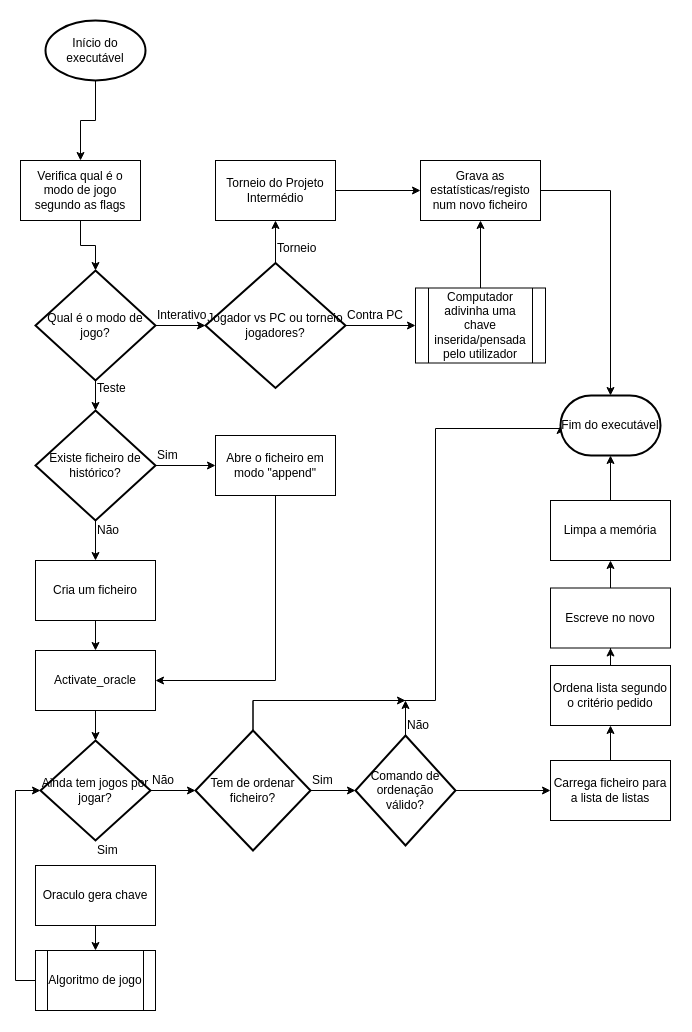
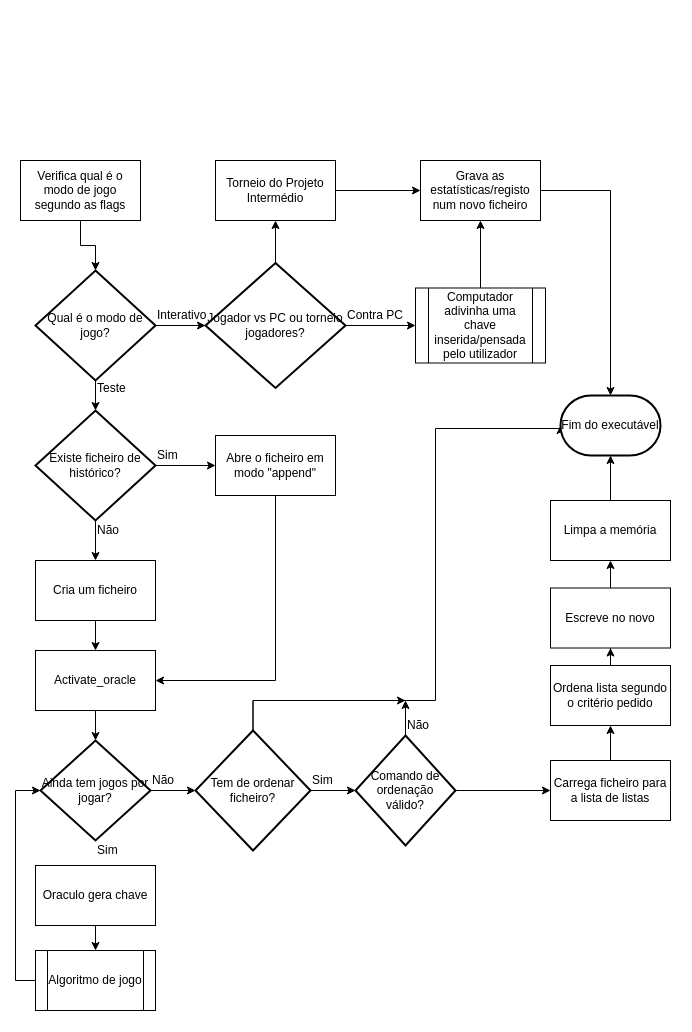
node "Início do executável": removed
edge "Início do executável" -> "Verifica qual é o modo de jogo segundo as flags": removed
node "Torneio": removed
